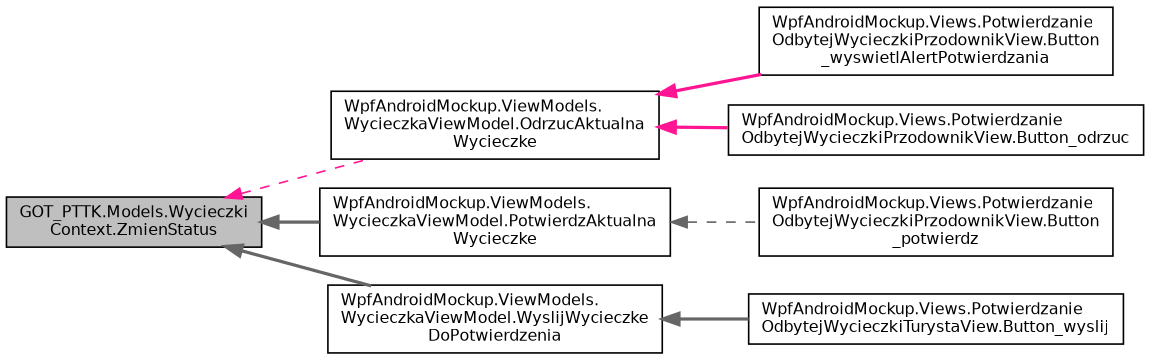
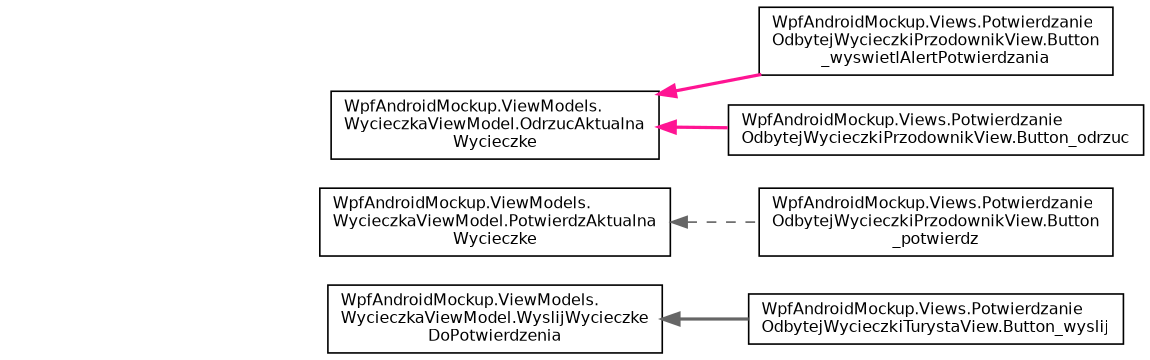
node "GOT_PTTK.Models.Wycieczki Context.ZmienStatus": removed
